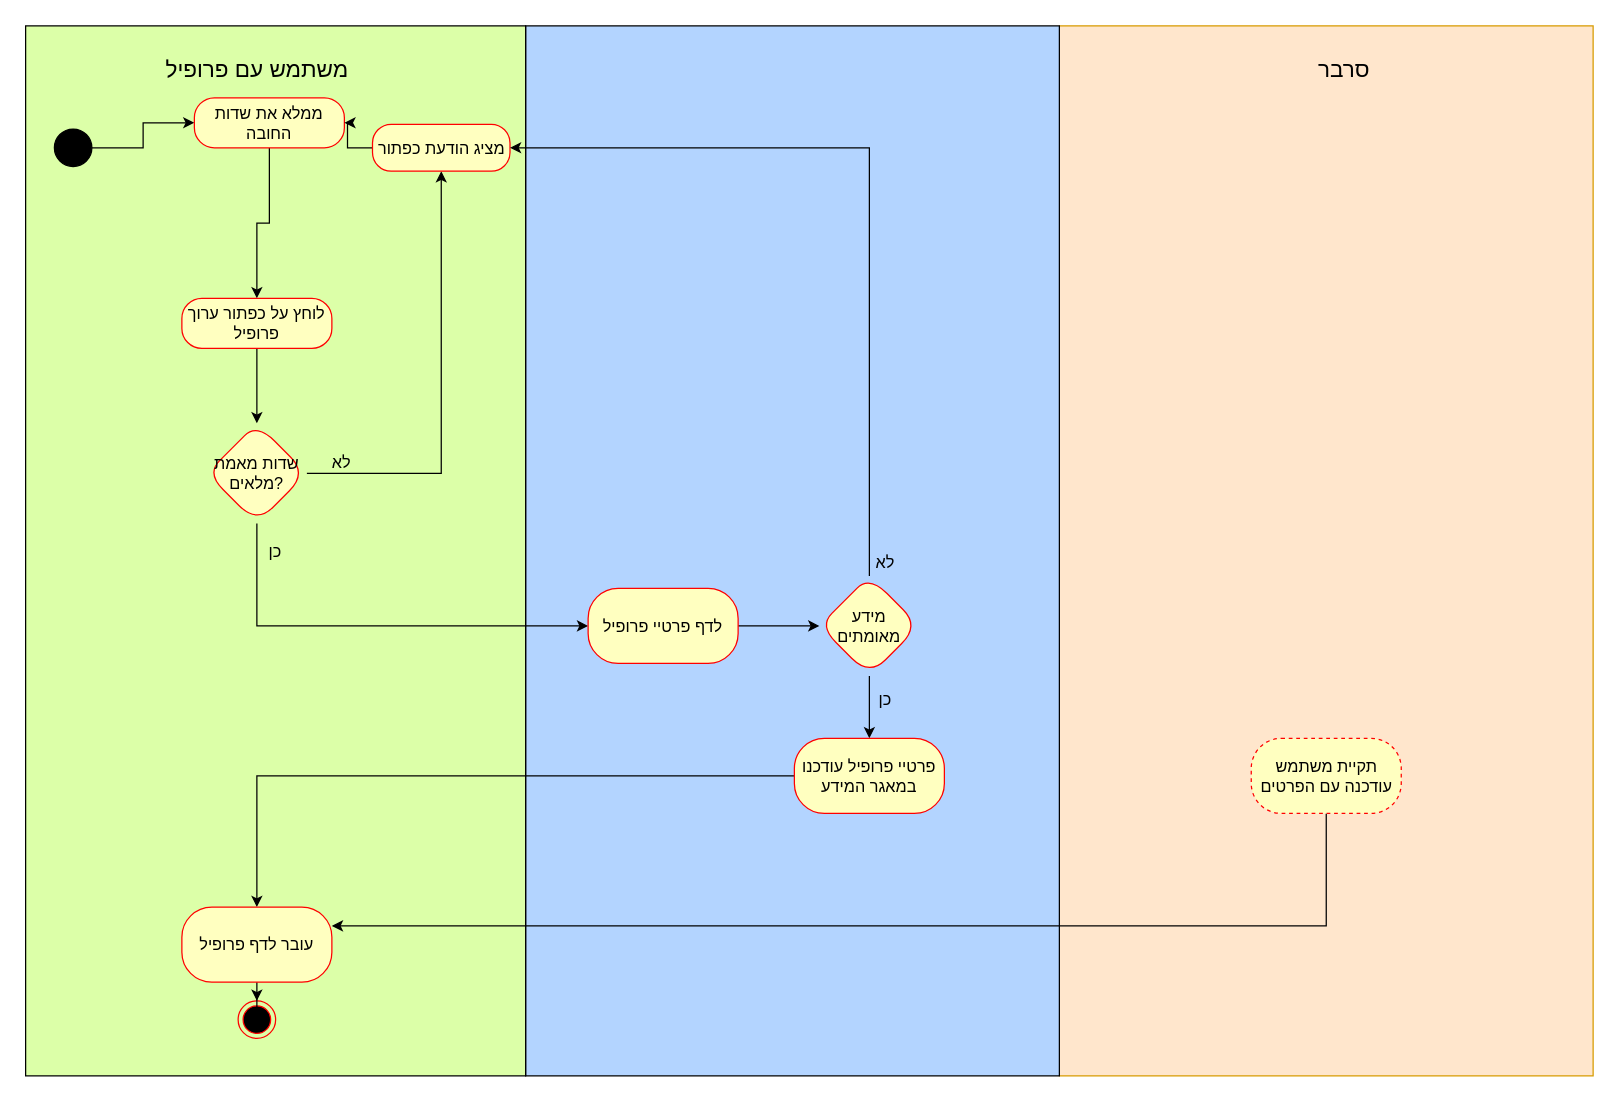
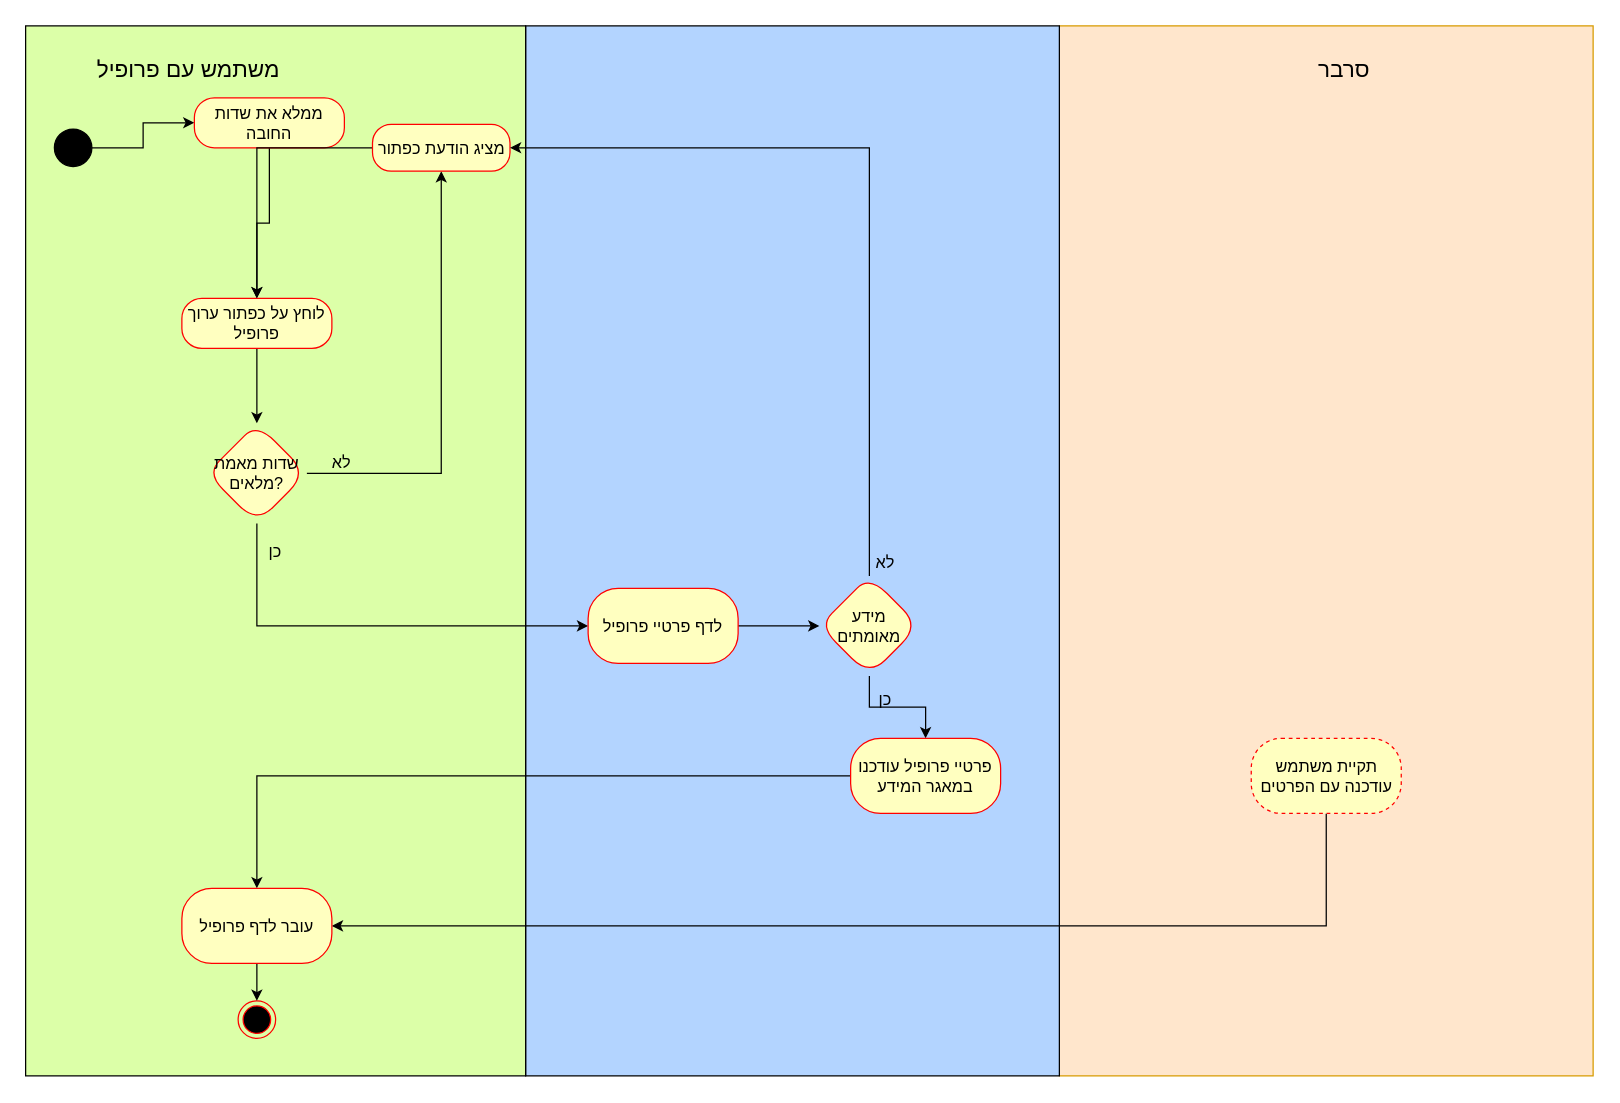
node "משתמש עם פרופיל": moved (257, 69) -> (188, 69)
edge "מציג הודעת כפתור" -> "ממלא את שדות החובה": now "מציג הודעת כפתור" -> "לוחץ על כפתור ערוך פרופיל"
node "פרטיי פרופיל עודכנו במאגר המידע": moved (869, 776) -> (926, 776)
node "עובר לדף פרופיל": moved (257, 944) -> (257, 926)
